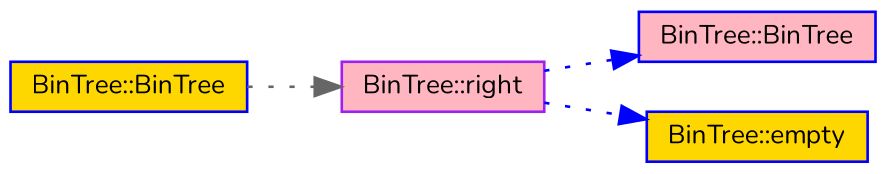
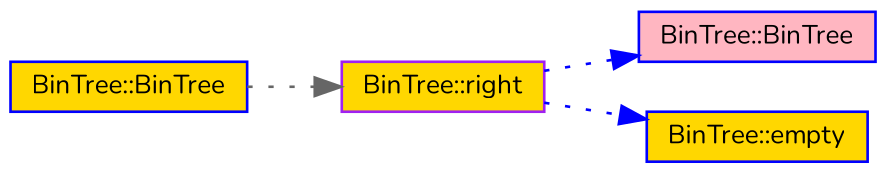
node "BinTree::right": fillcolor lightpink -> gold
